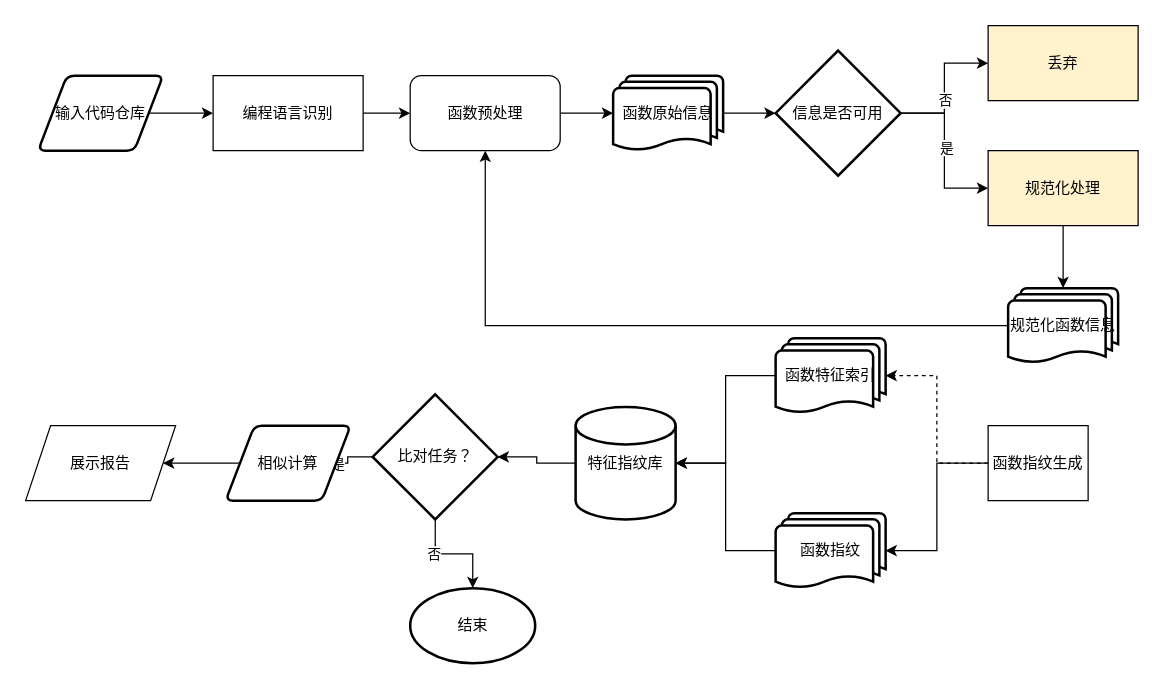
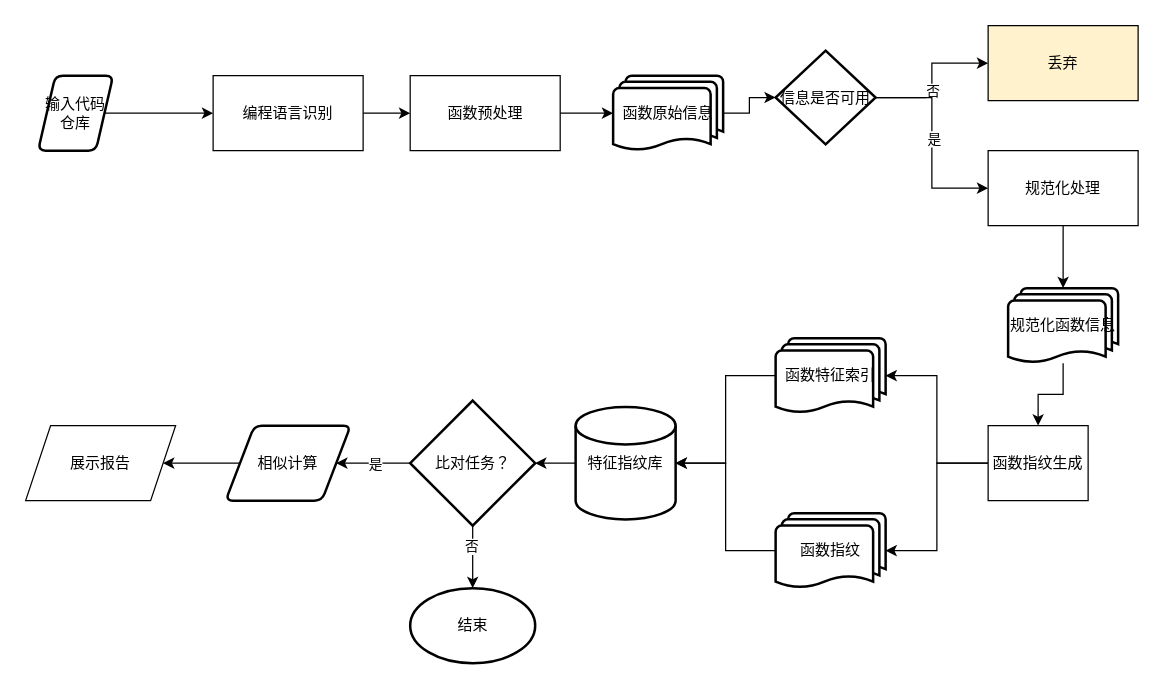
node "输入代码仓库": size 125x75 -> 75x75
node "函数预处理": shape rounded rectangle -> rectangle
node "信息是否可用": size 125x125 -> 100x94
node "规范化处理": fillcolor #fff2cc -> #ffffff
edge "规范化函数信息" -> "函数预处理": now "规范化函数信息" -> "函数指纹生成"
edge "函数指纹生成" -> "函数特征索引": style dashed -> solid
node "比对任务？": moved (435, 457) -> (473, 463)
